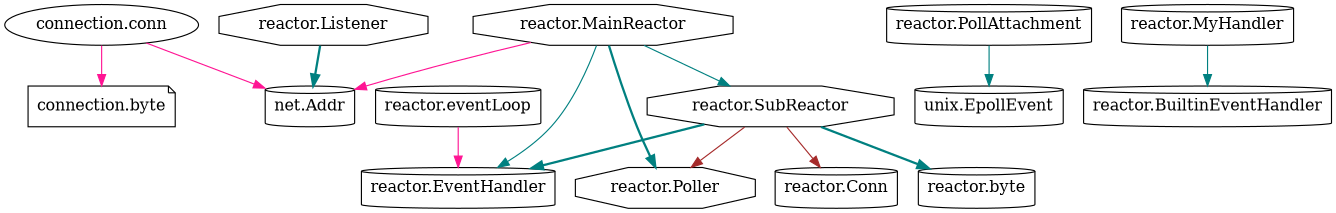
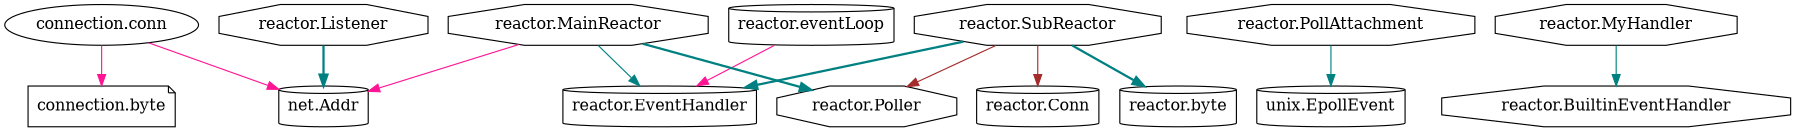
node "reactor.PollAttachment": shape cylinder -> octagon
node "reactor.MyHandler": shape cylinder -> octagon
edge "reactor.MainReactor" -> "reactor.SubReactor": removed
node "reactor.BuiltinEventHandler": shape cylinder -> octagon
